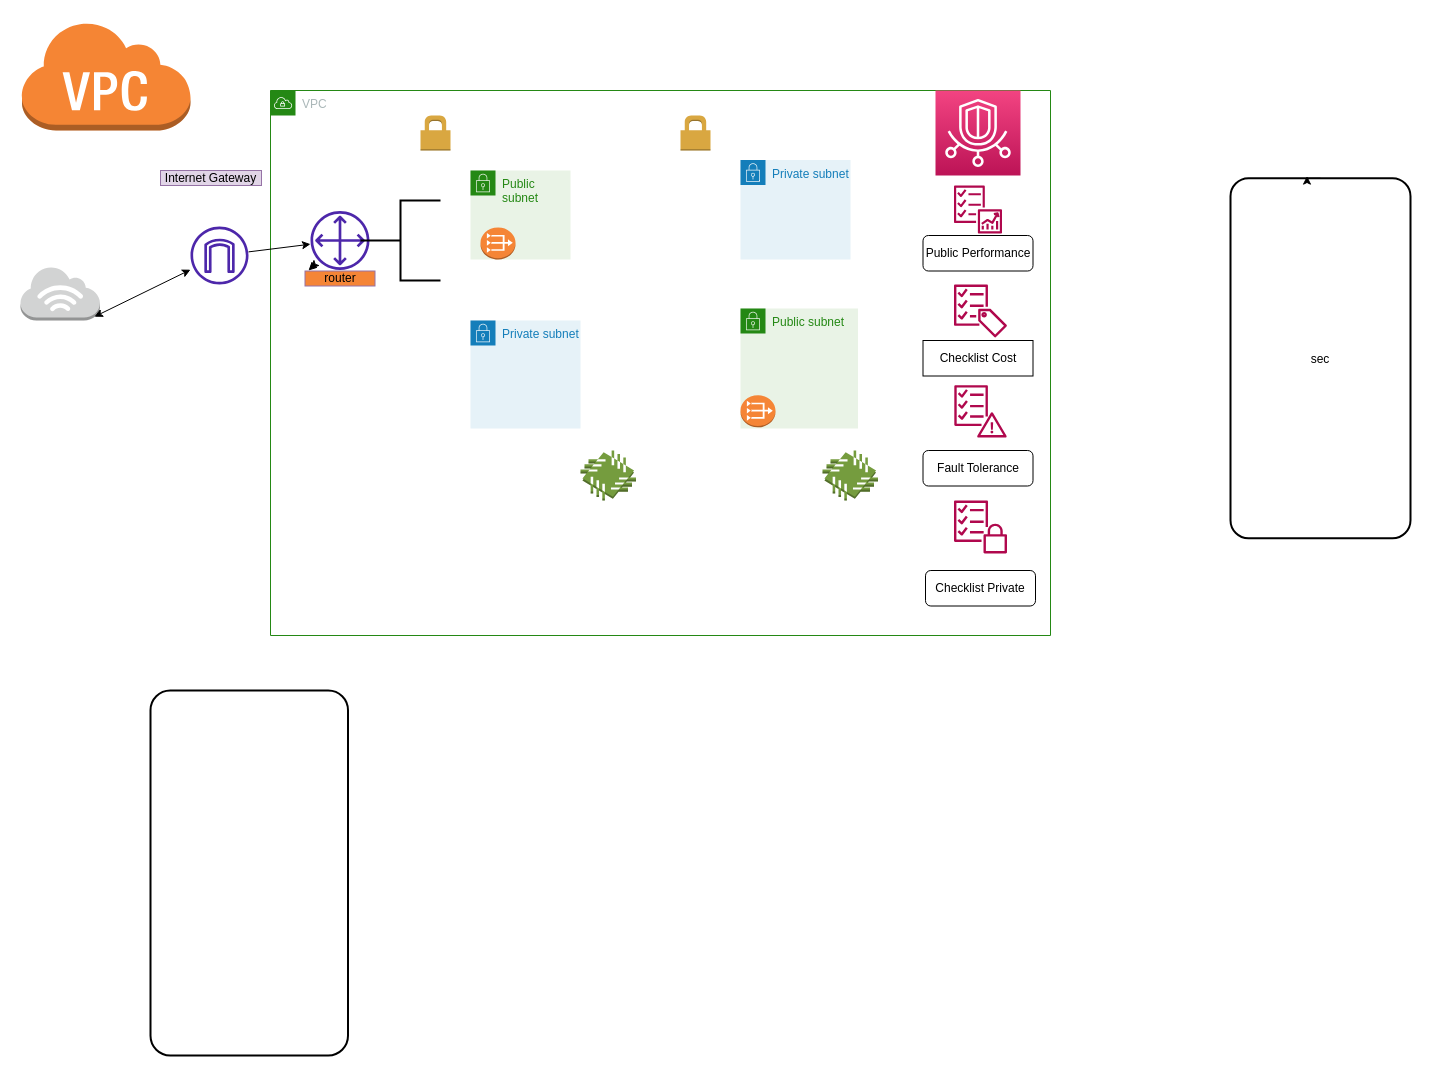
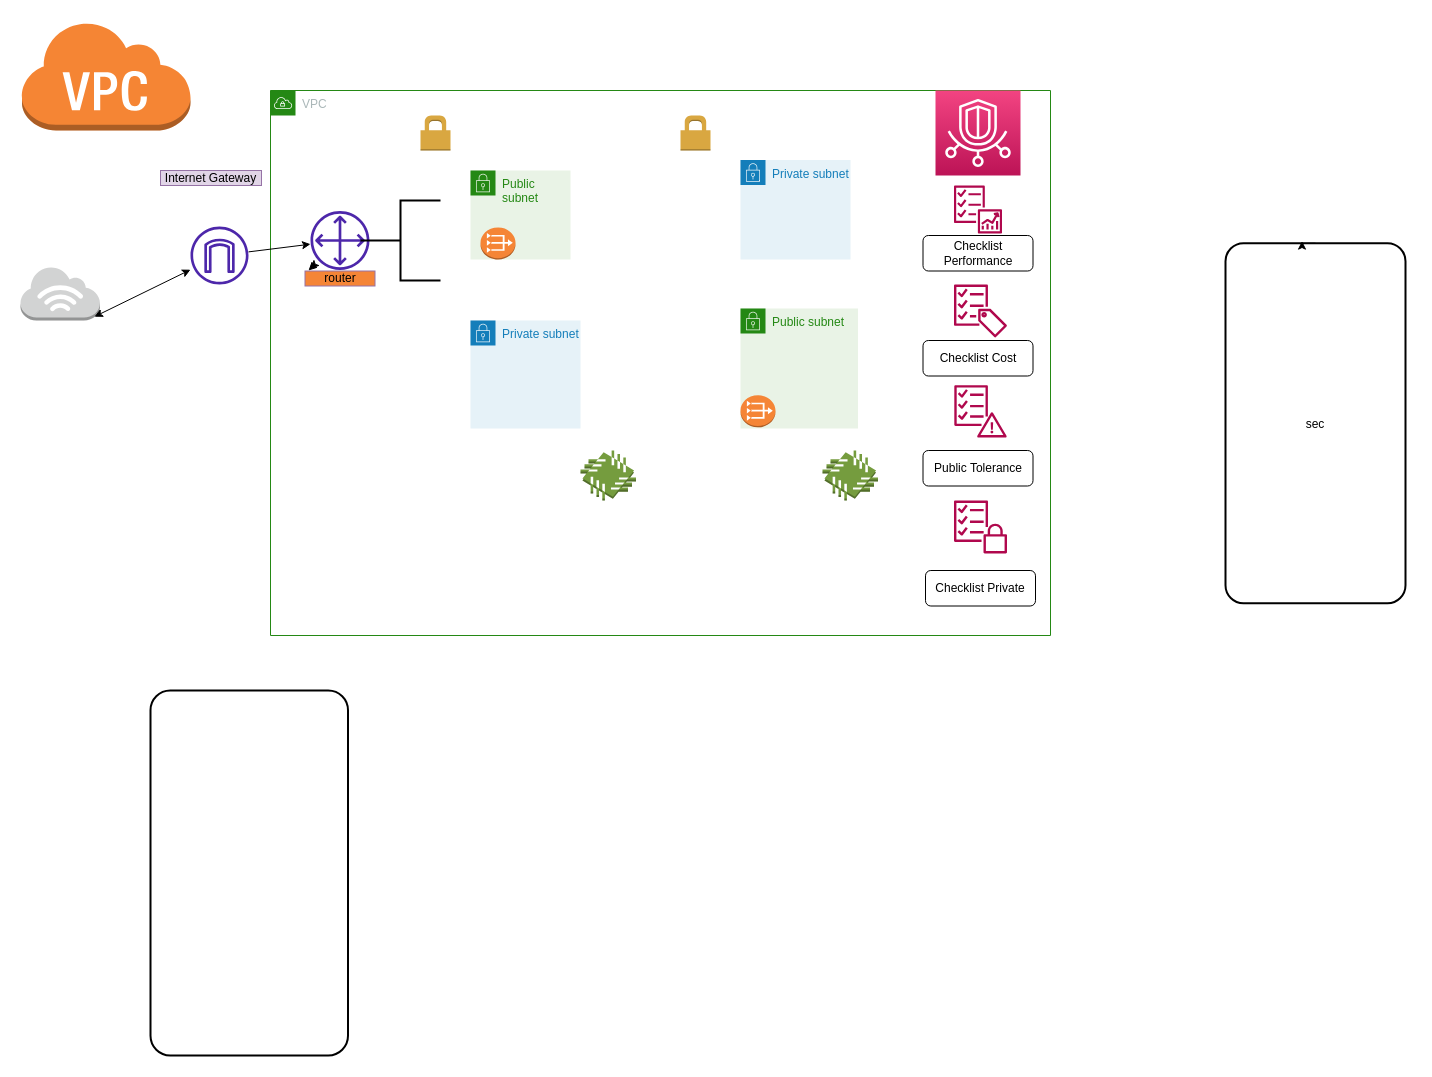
node "Public Performance": label "Public Performance" -> "Checklist Performance"
node "Checklist Cost": shape rectangle -> rounded rectangle
node "sec": moved (1321, 358) -> (1316, 423)
node "Fault Tolerance": label "Fault Tolerance" -> "Public Tolerance"
